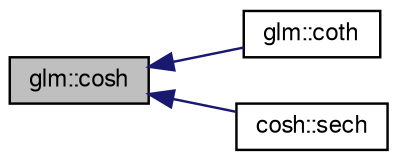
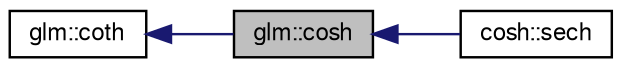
edge "glm::coth" -> "glm::cosh": reversed
